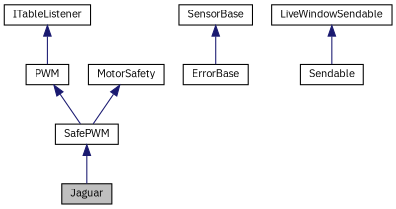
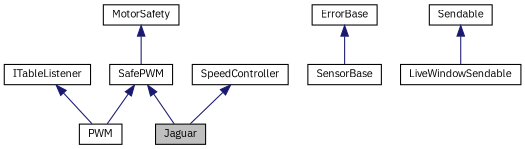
edge "ErrorBase" -> "SensorBase": reversed
edge "Sendable" -> "LiveWindowSendable": reversed
node "SpeedController": added
edge "SafePWM" -> "PWM": reversed
